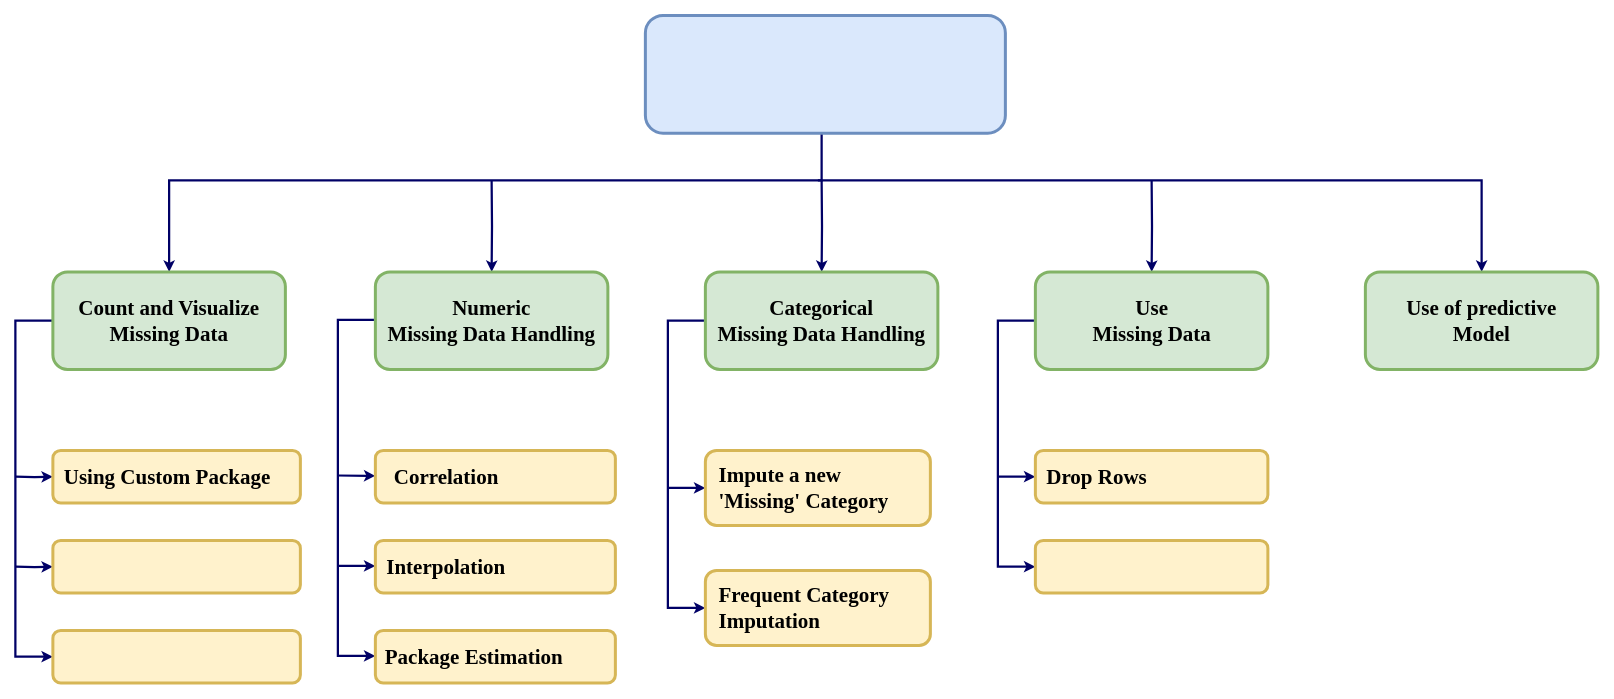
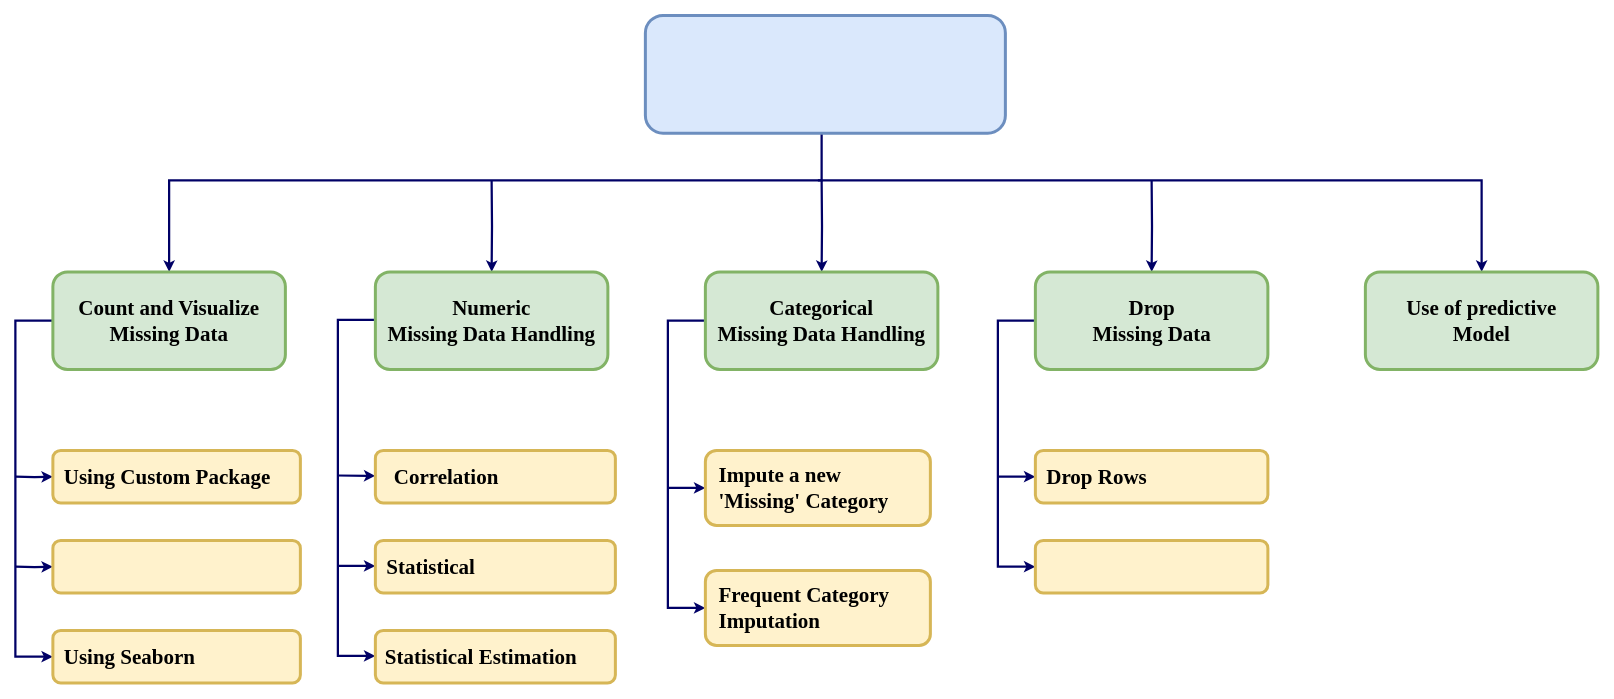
node "Use Missing Data": label "Use Missing Data" -> "Drop Missing Data"
node "Interpolation": label "Interpolation" -> "Statistical"
node "Using Seaborn": added
node "Package Estimation": label "Package Estimation" -> "Statistical Estimation"
